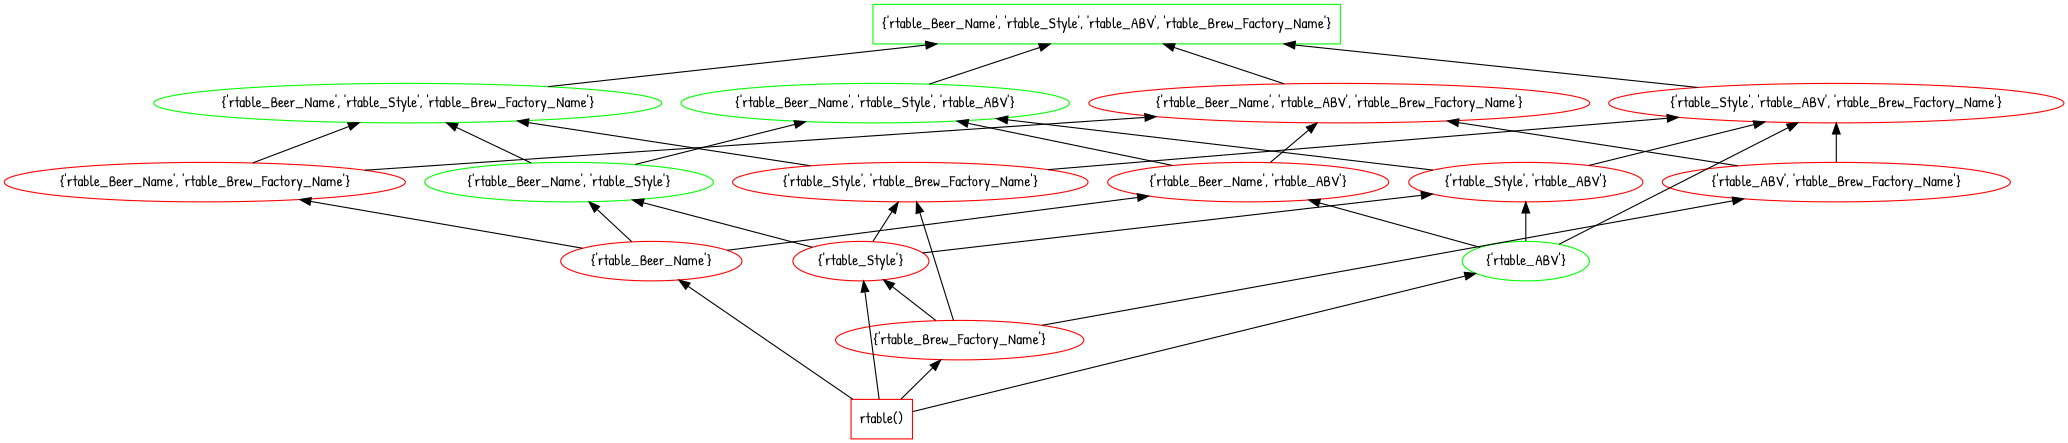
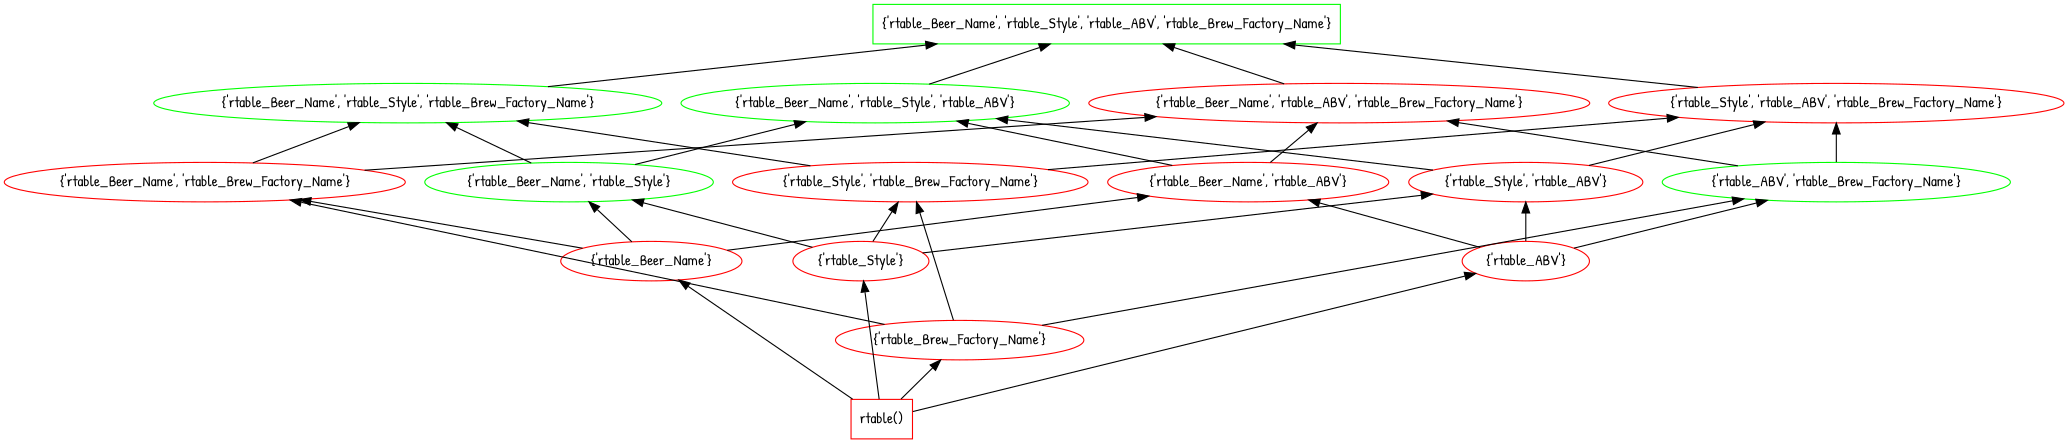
node "{'rtable_ABV', 'rtable_Brew_Factory_Name'}": color red -> green
edge "{'rtable_ABV'}" -> "{'rtable_Style', 'rtable_ABV', 'rtable_Brew_Factory_Name'}": now "{'rtable_ABV'}" -> "{'rtable_ABV', 'rtable_Brew_Factory_Name'}"
node "{'rtable_ABV'}": color green -> red
edge "{'rtable_Brew_Factory_Name'}" -> "{'rtable_Style'}": now "{'rtable_Brew_Factory_Name'}" -> "{'rtable_Beer_Name', 'rtable_Brew_Factory_Name'}"
